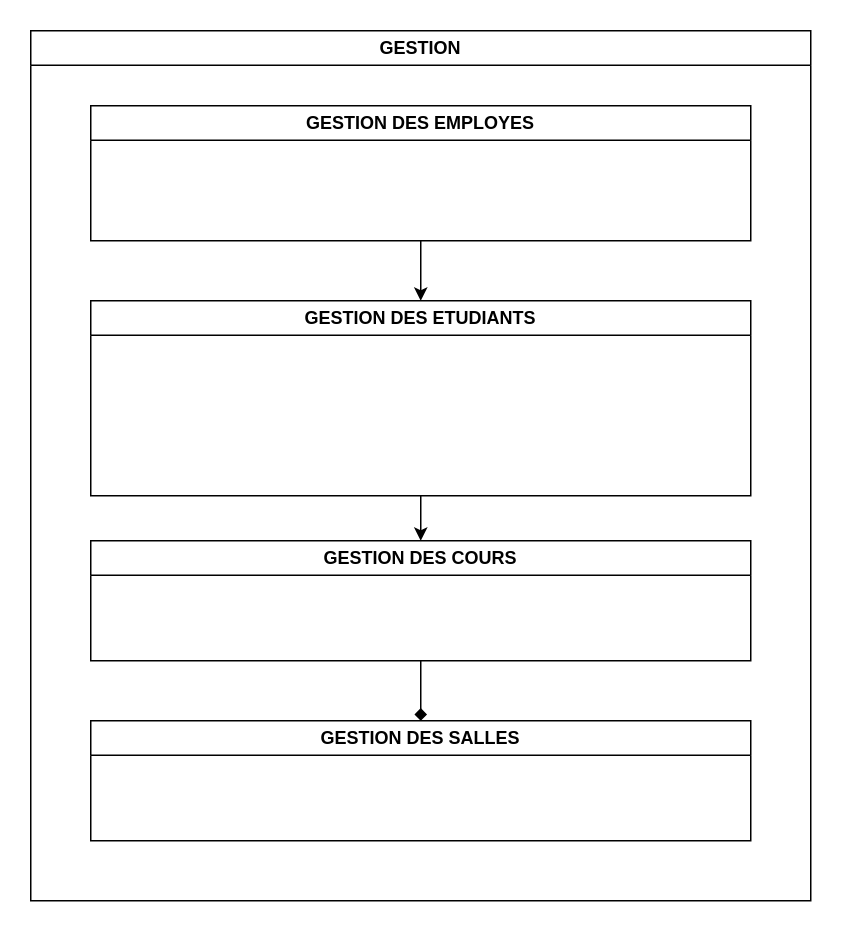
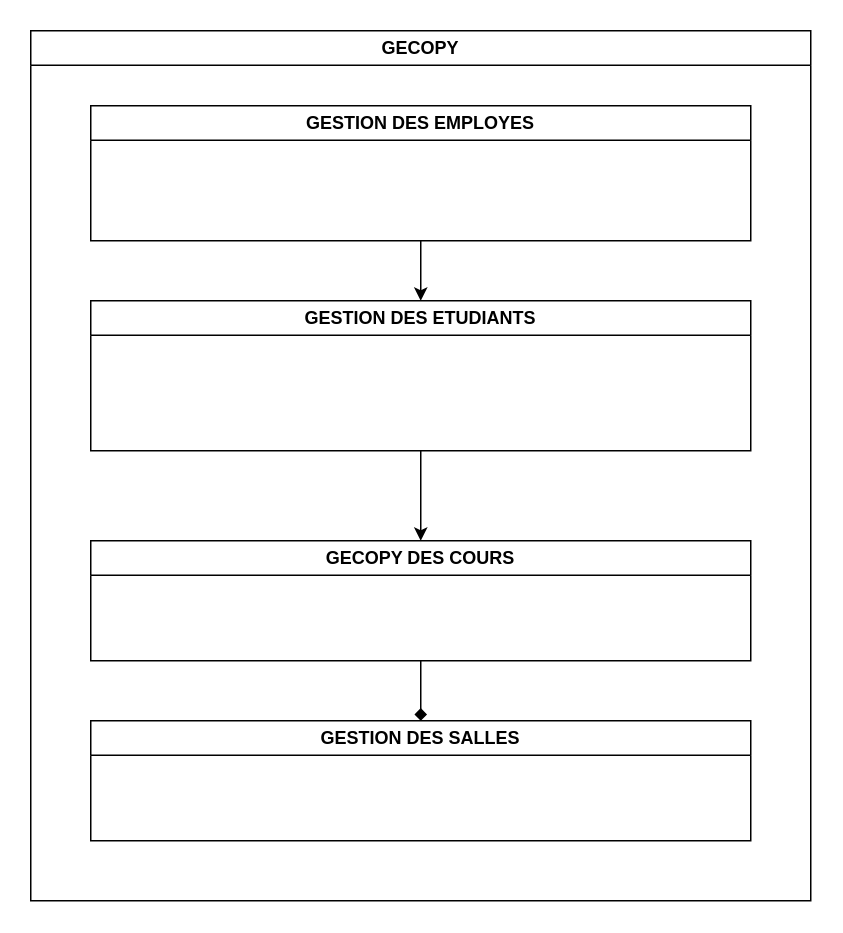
node "GESTION": label "GESTION" -> "GECOPY"
node "GESTION DES ETUDIANTS": size 660x195 -> 660x150
node "GESTION DES COURS": label "GESTION DES COURS" -> "GECOPY DES COURS"
